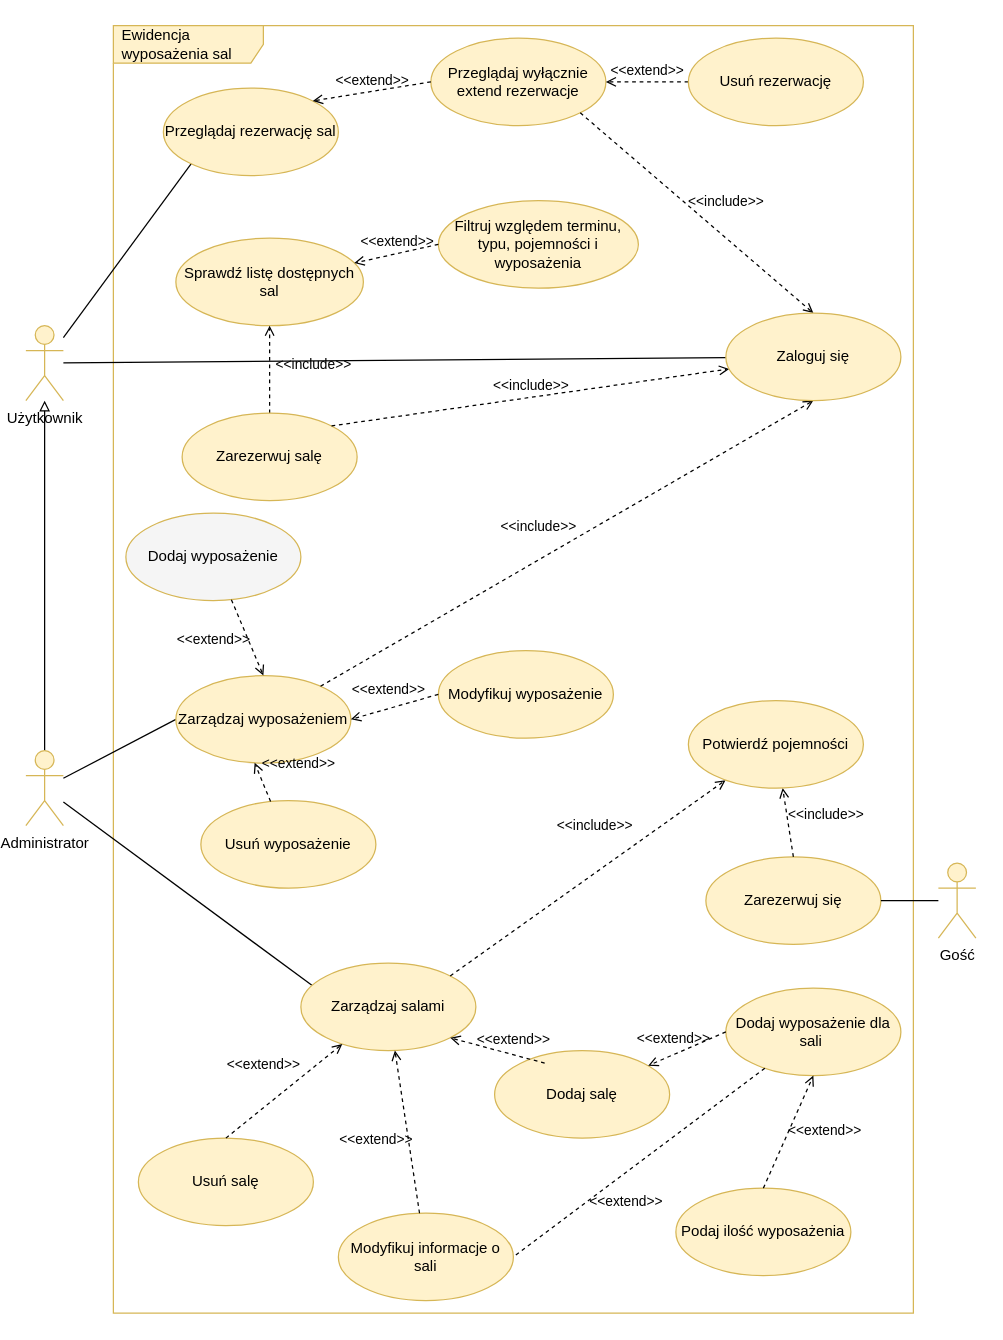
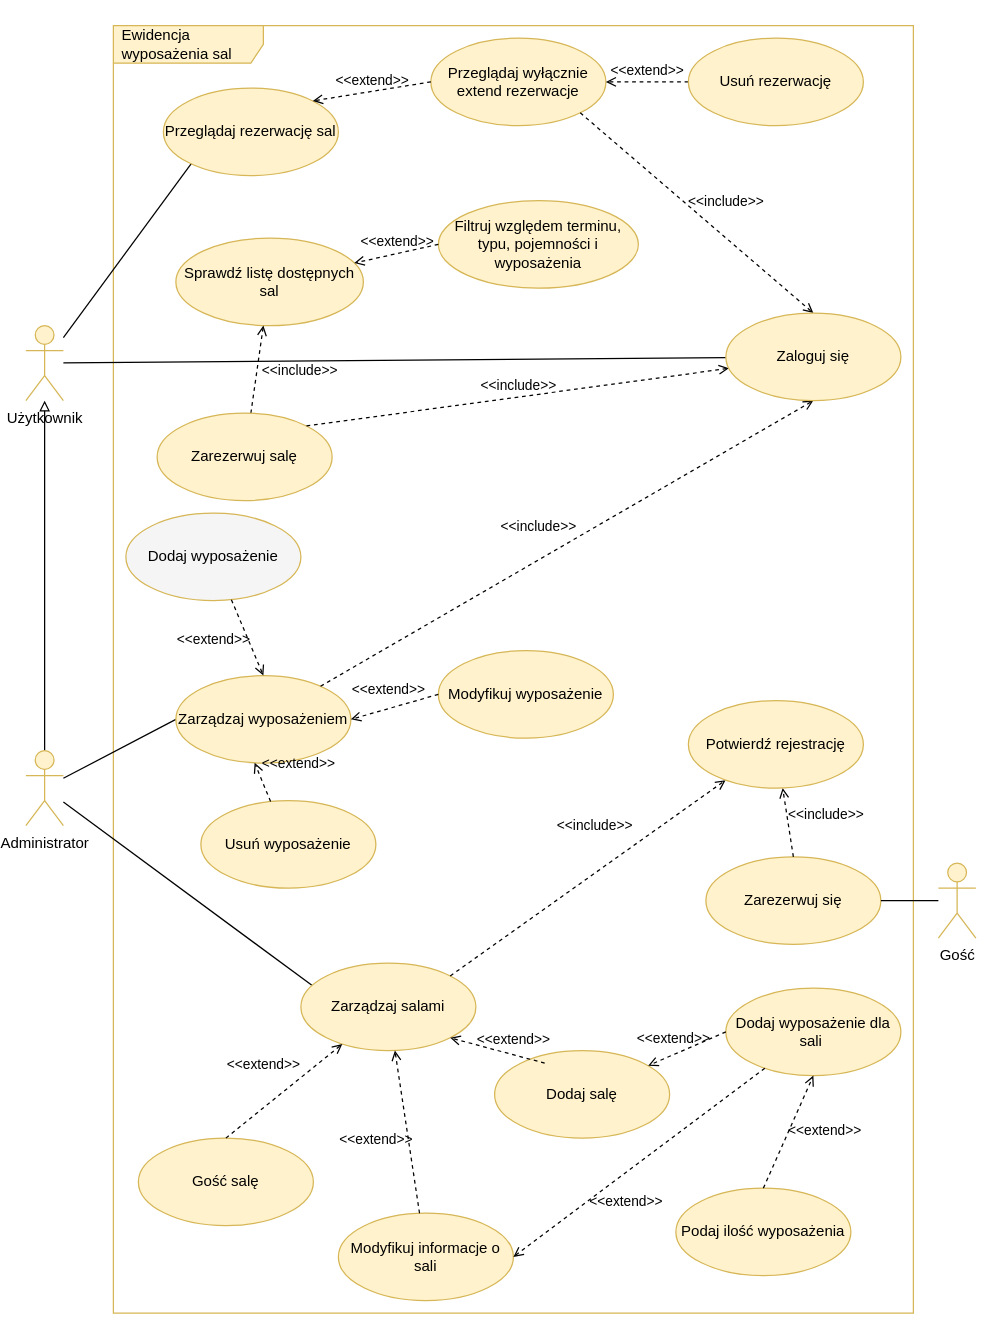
node "Zarezerwuj salę": moved (269, 457) -> (244, 457)
node "Potwierdź pojemności": label "Potwierdź pojemności" -> "Potwierdź rejestrację"
node "Usuń salę": label "Usuń salę" -> "Gość salę"
edge "Dodaj wyposażenie dla sali" -- "Modyfikuj informacje o sali": arrowhead none -> open
